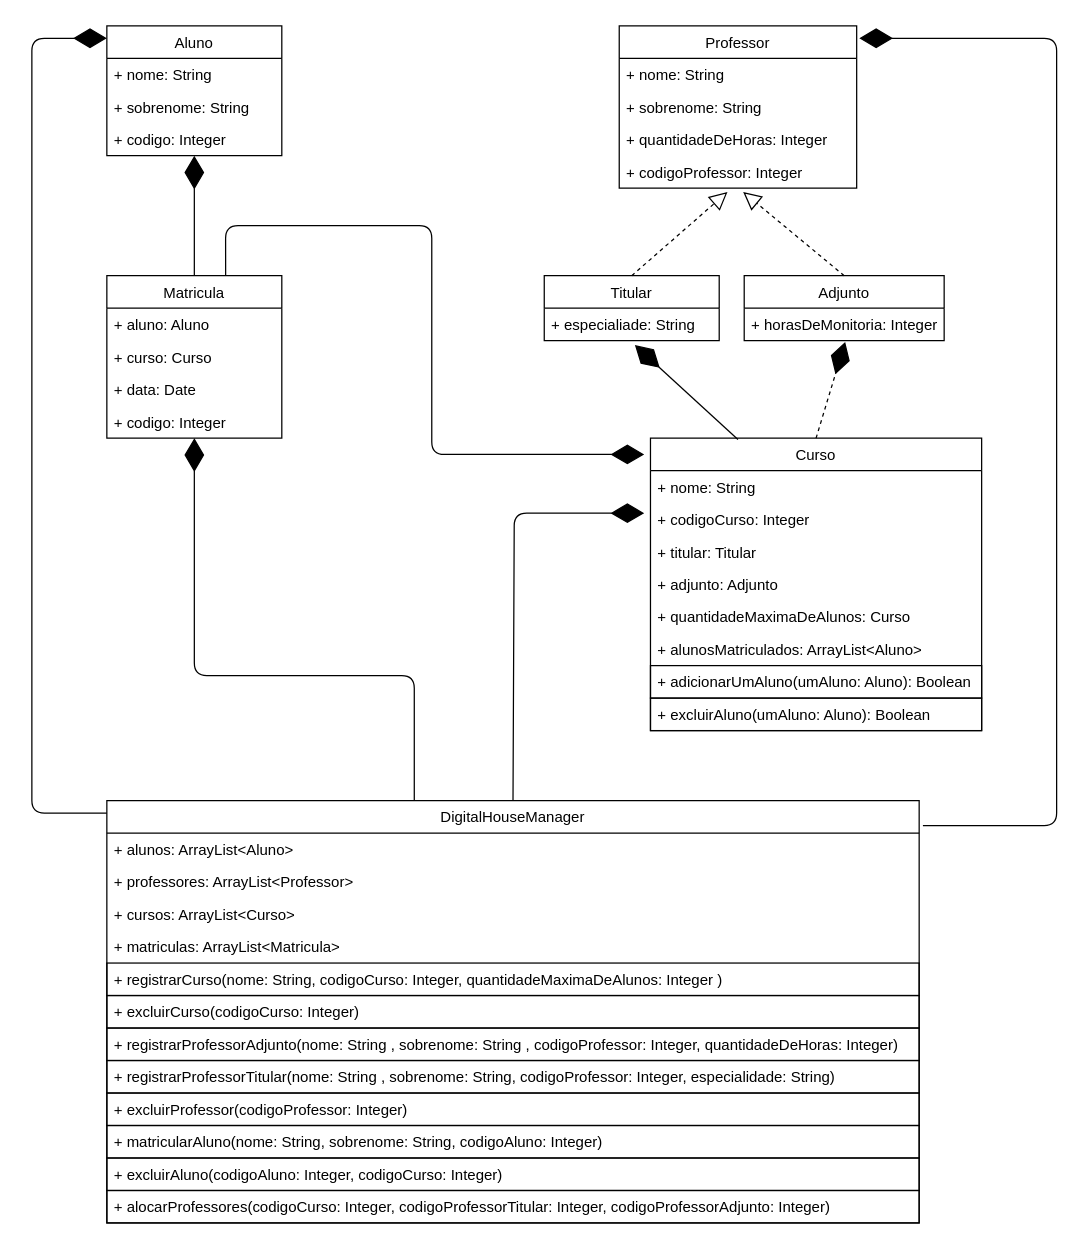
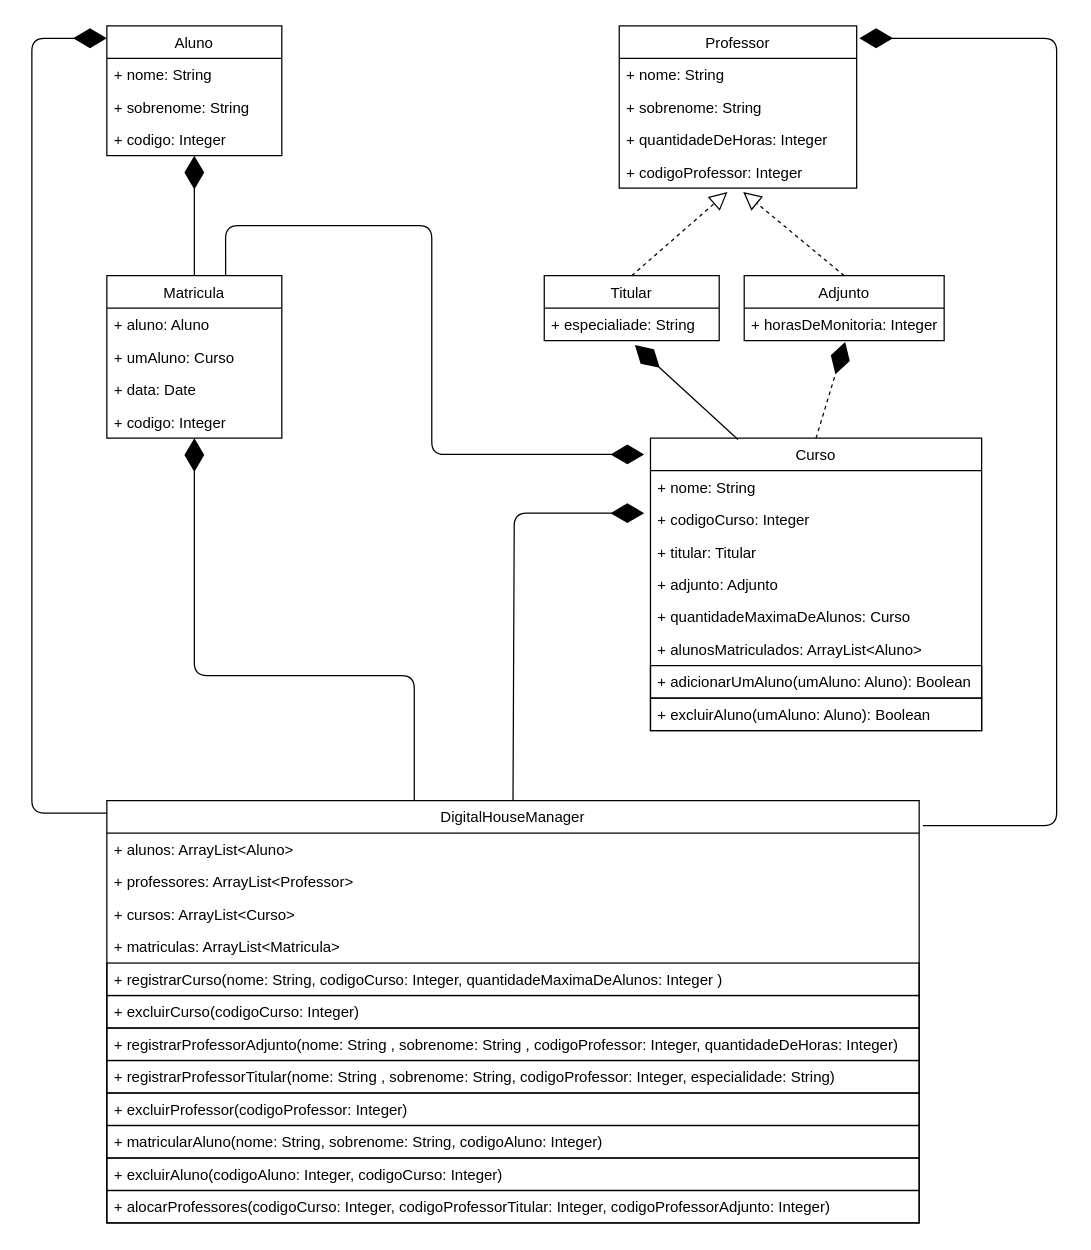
node "+ curso: Curso": label "+ curso: Curso" -> "+ umAluno: Curso"
